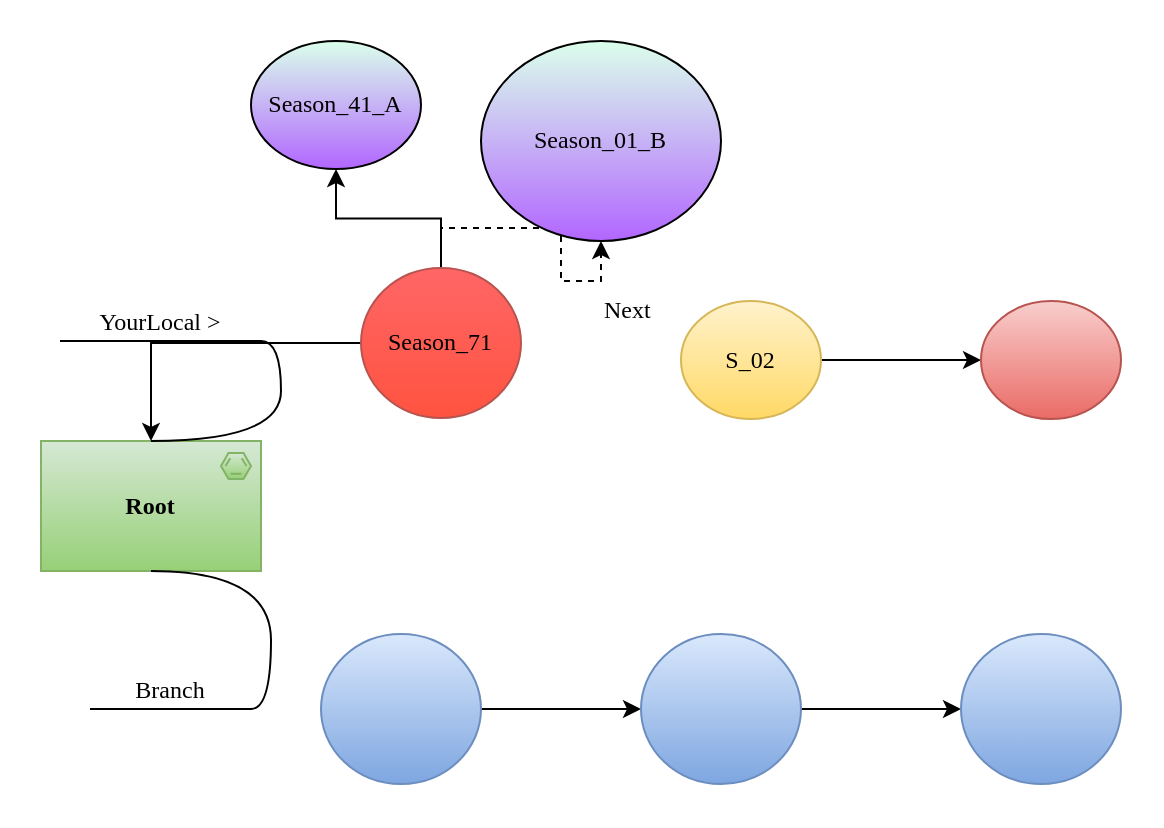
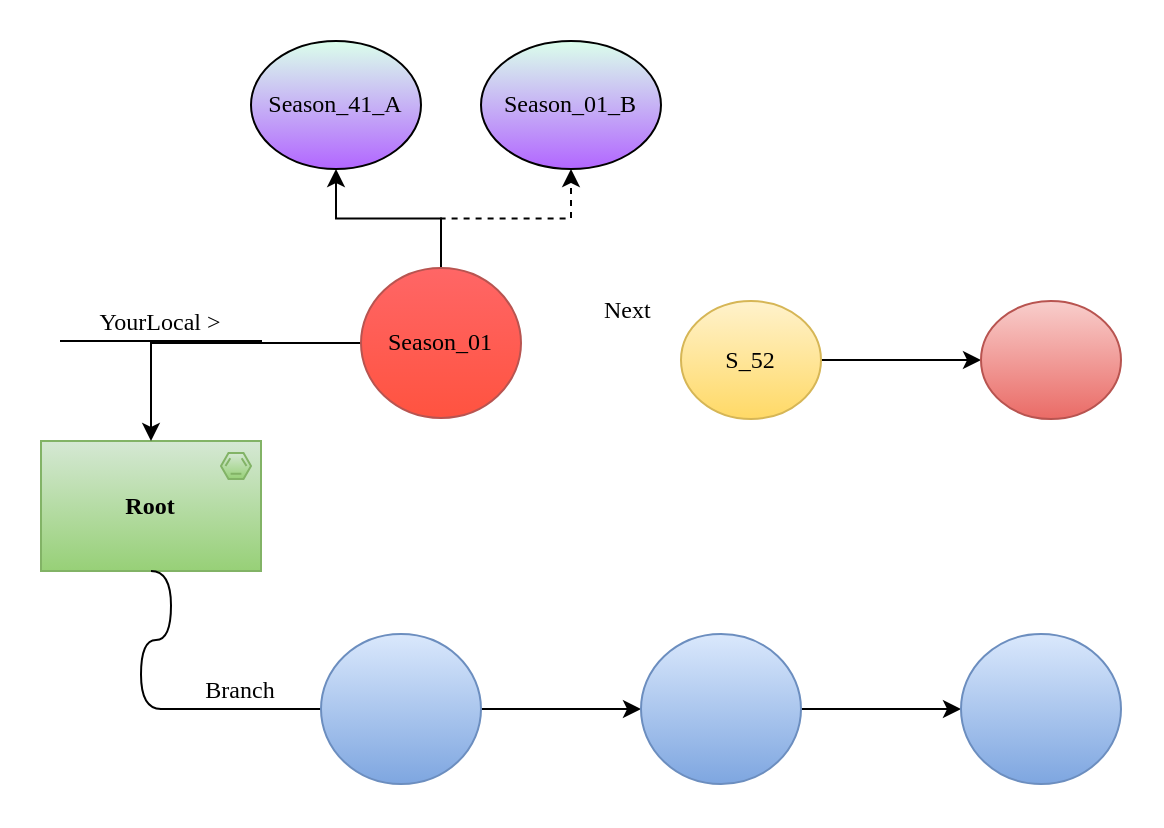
node "Season_01_B": size 240x200 -> 180x128
node "Season_71": label "Season_71" -> "Season_01"
node "S_02": label "S_02" -> "S_52"
edge "YourLocal >" -- "Root": removed
node "Branch": moved (171, 689) -> (241, 689)
